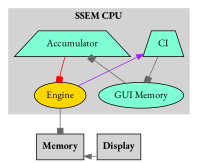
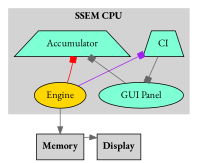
edge "Accumulator" -> "Engine": reversed
edge "Engine" -> "CI": arrowhead normal -> box
node "GUI Memory": label "GUI Memory" -> "GUI Panel"
edge "Engine" -> "Memory": arrowhead box -> normal
edge "Display" -> "Memory": reversed
